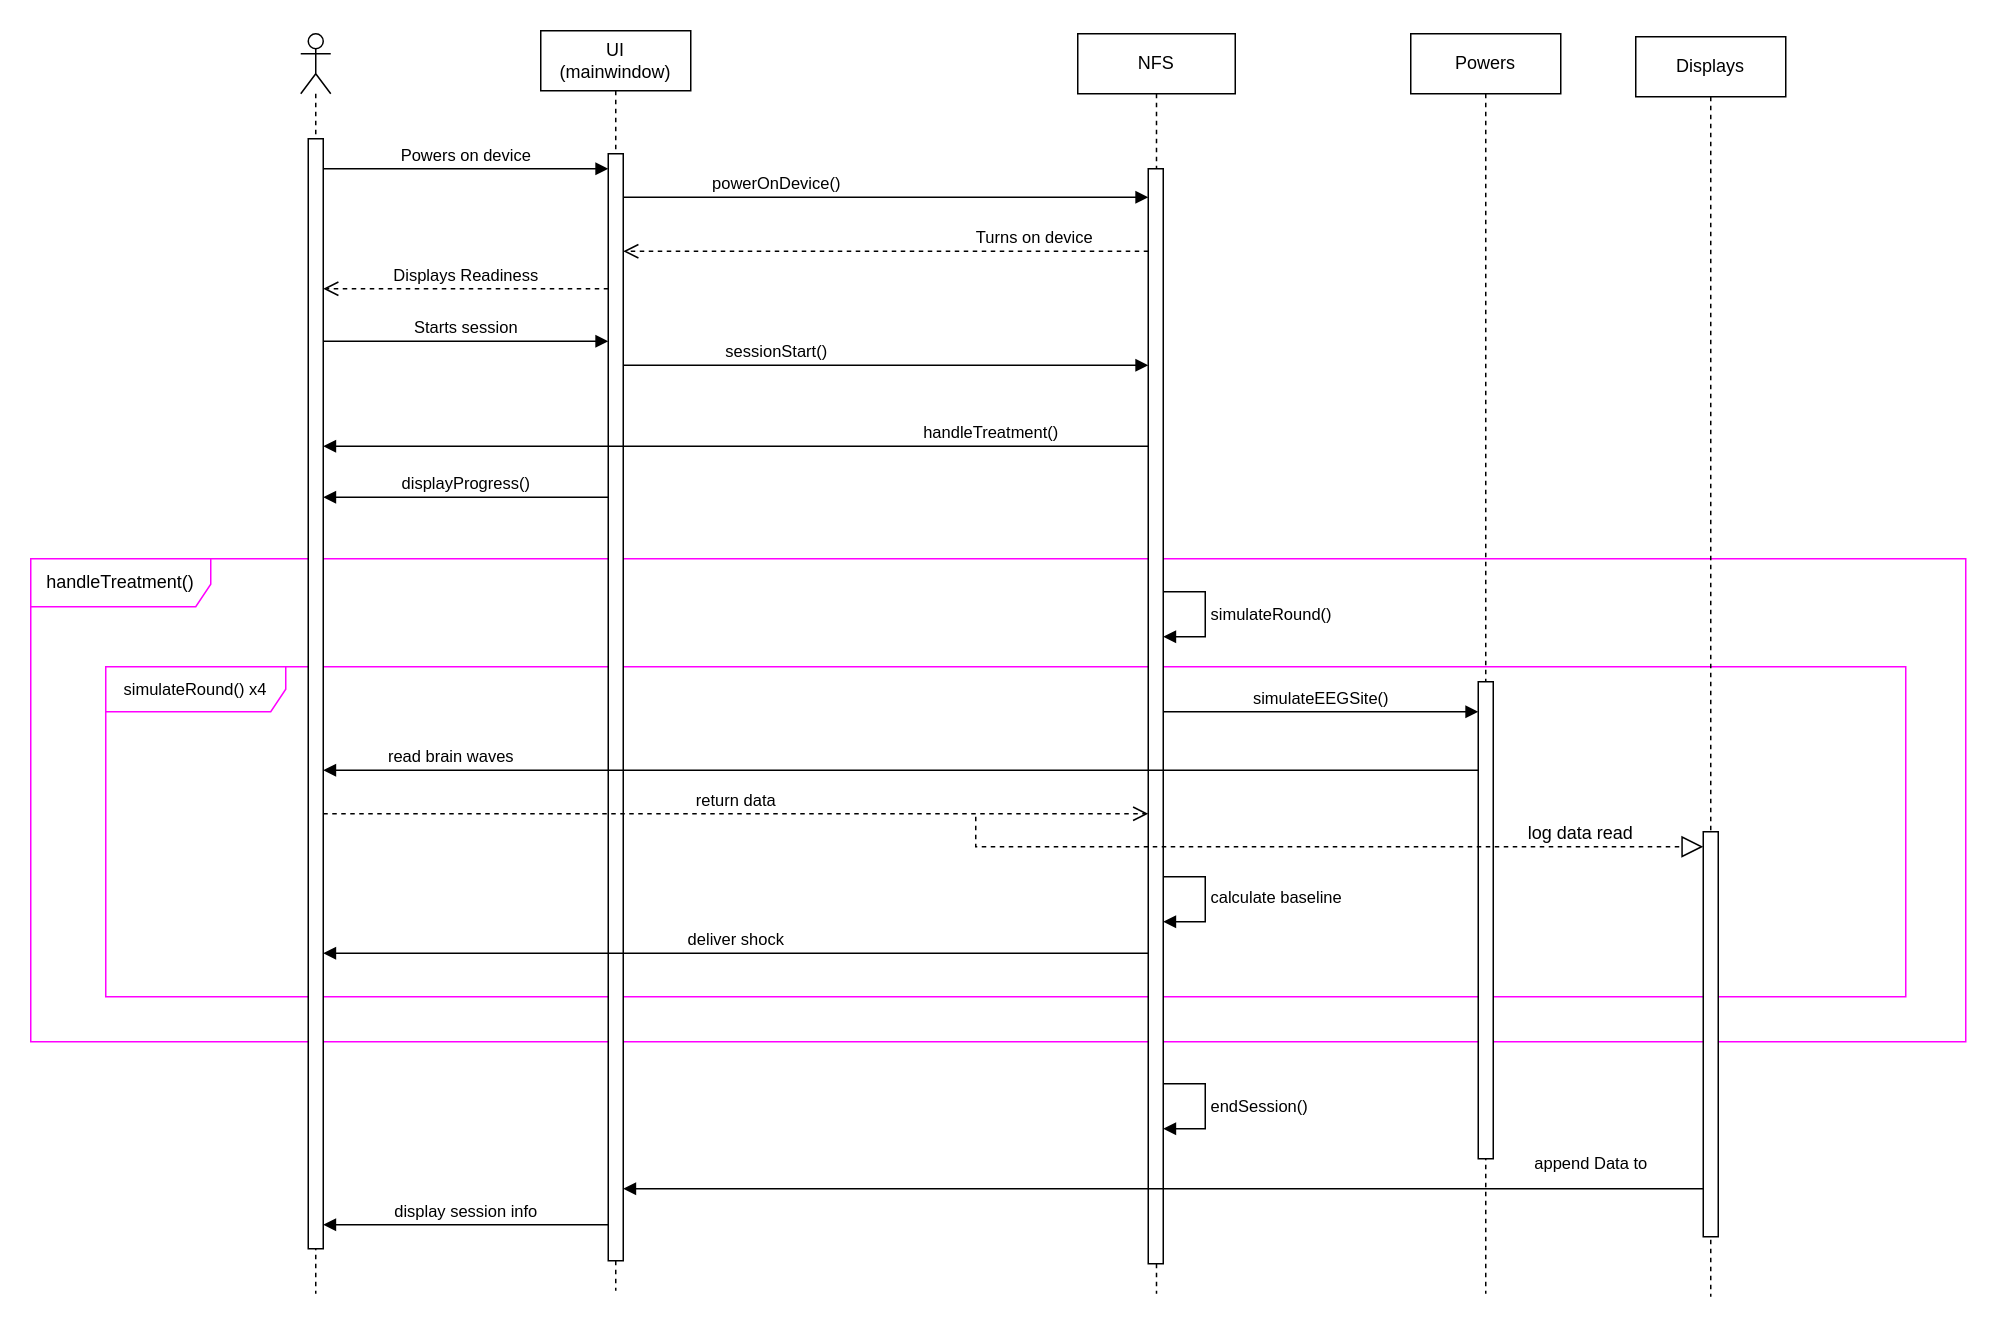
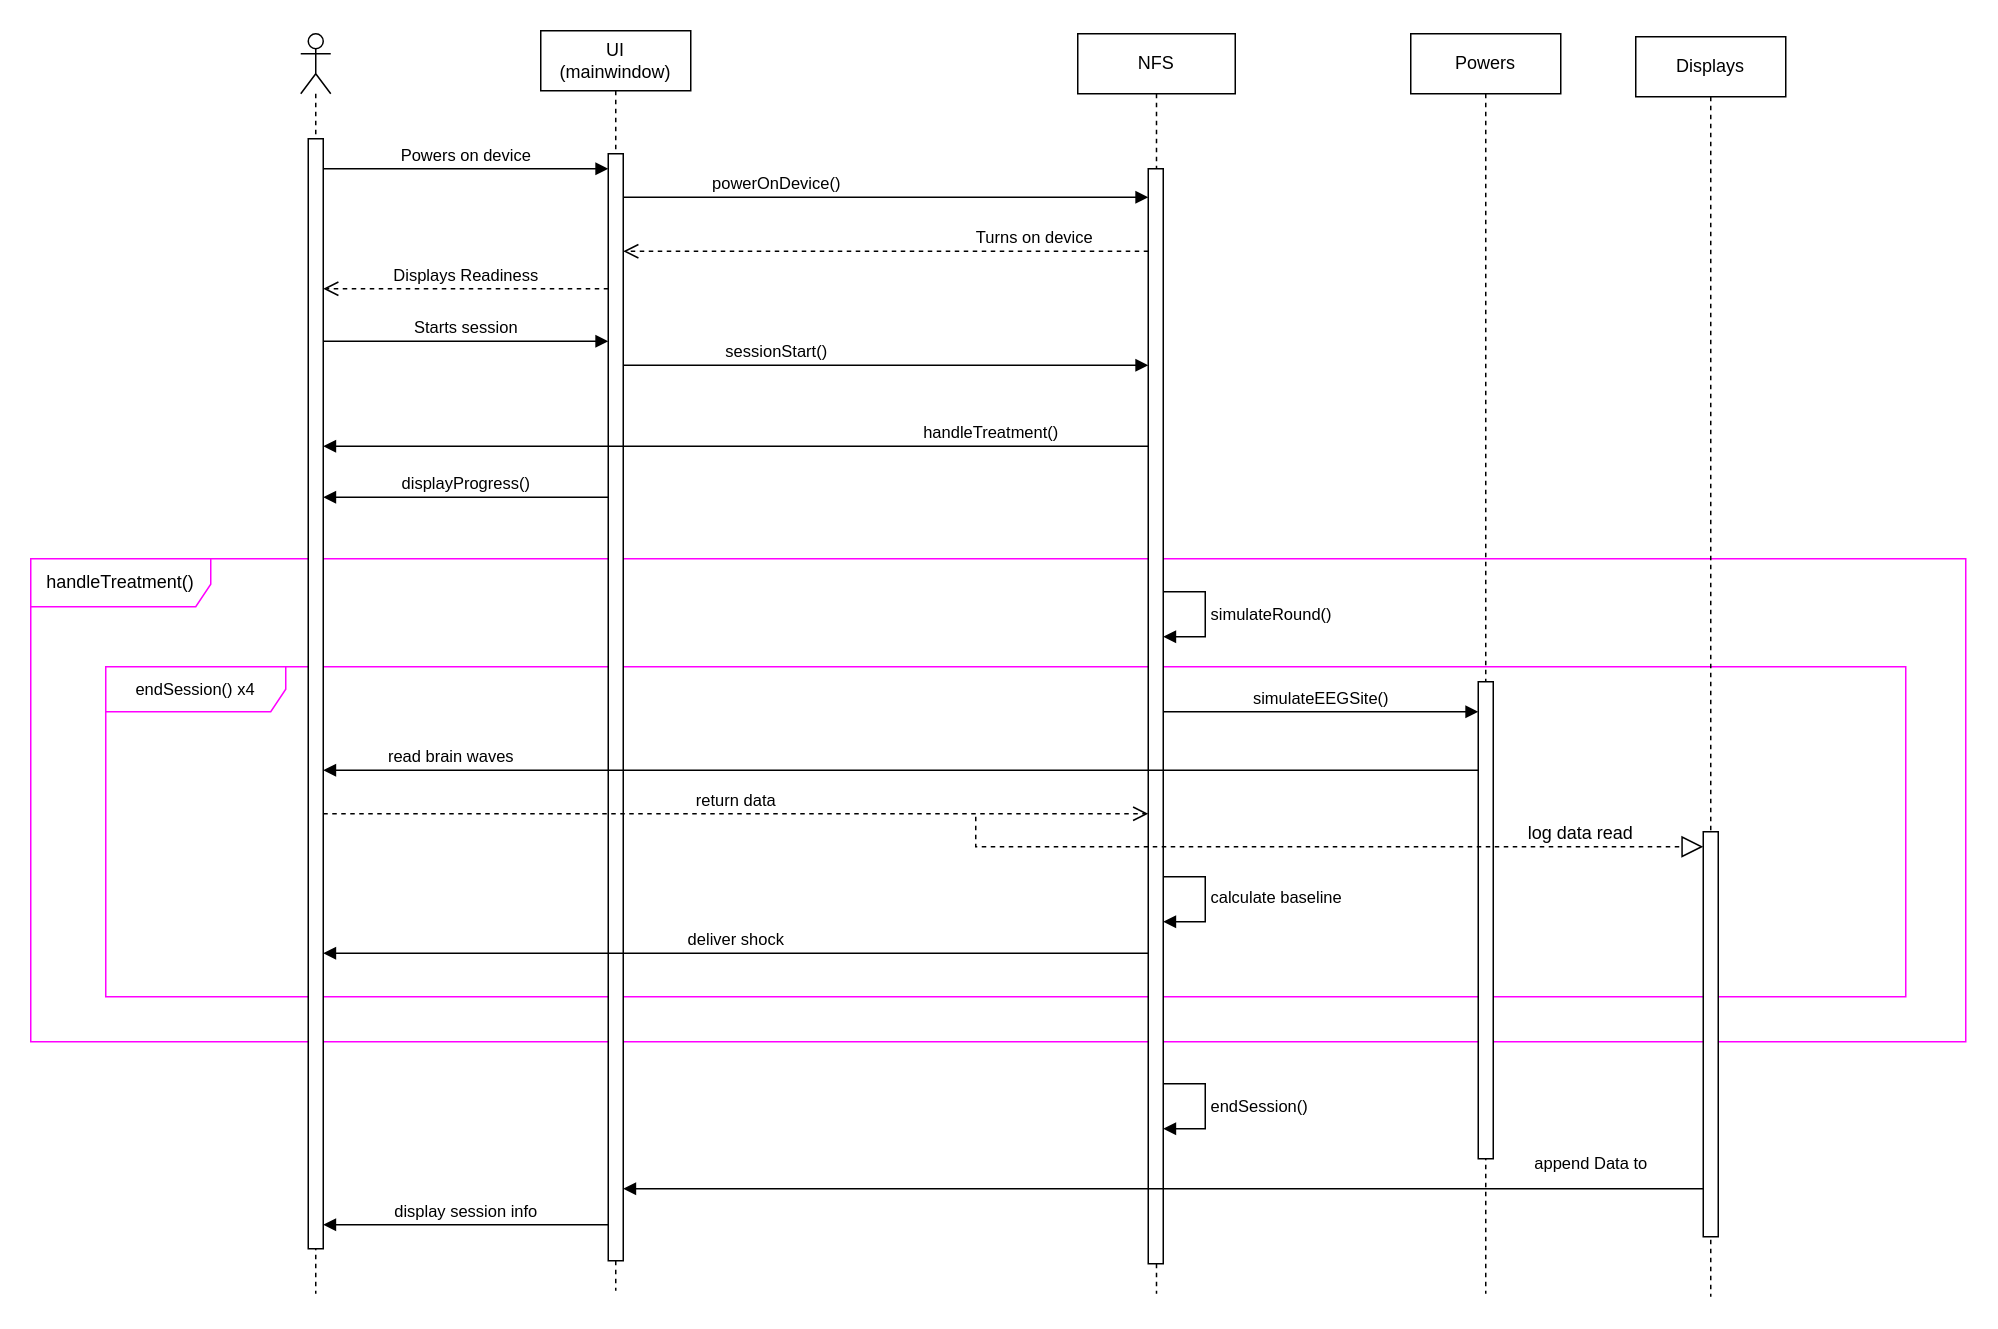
node "simulateRound() x4": label "simulateRound() x4" -> "endSession() x4"
